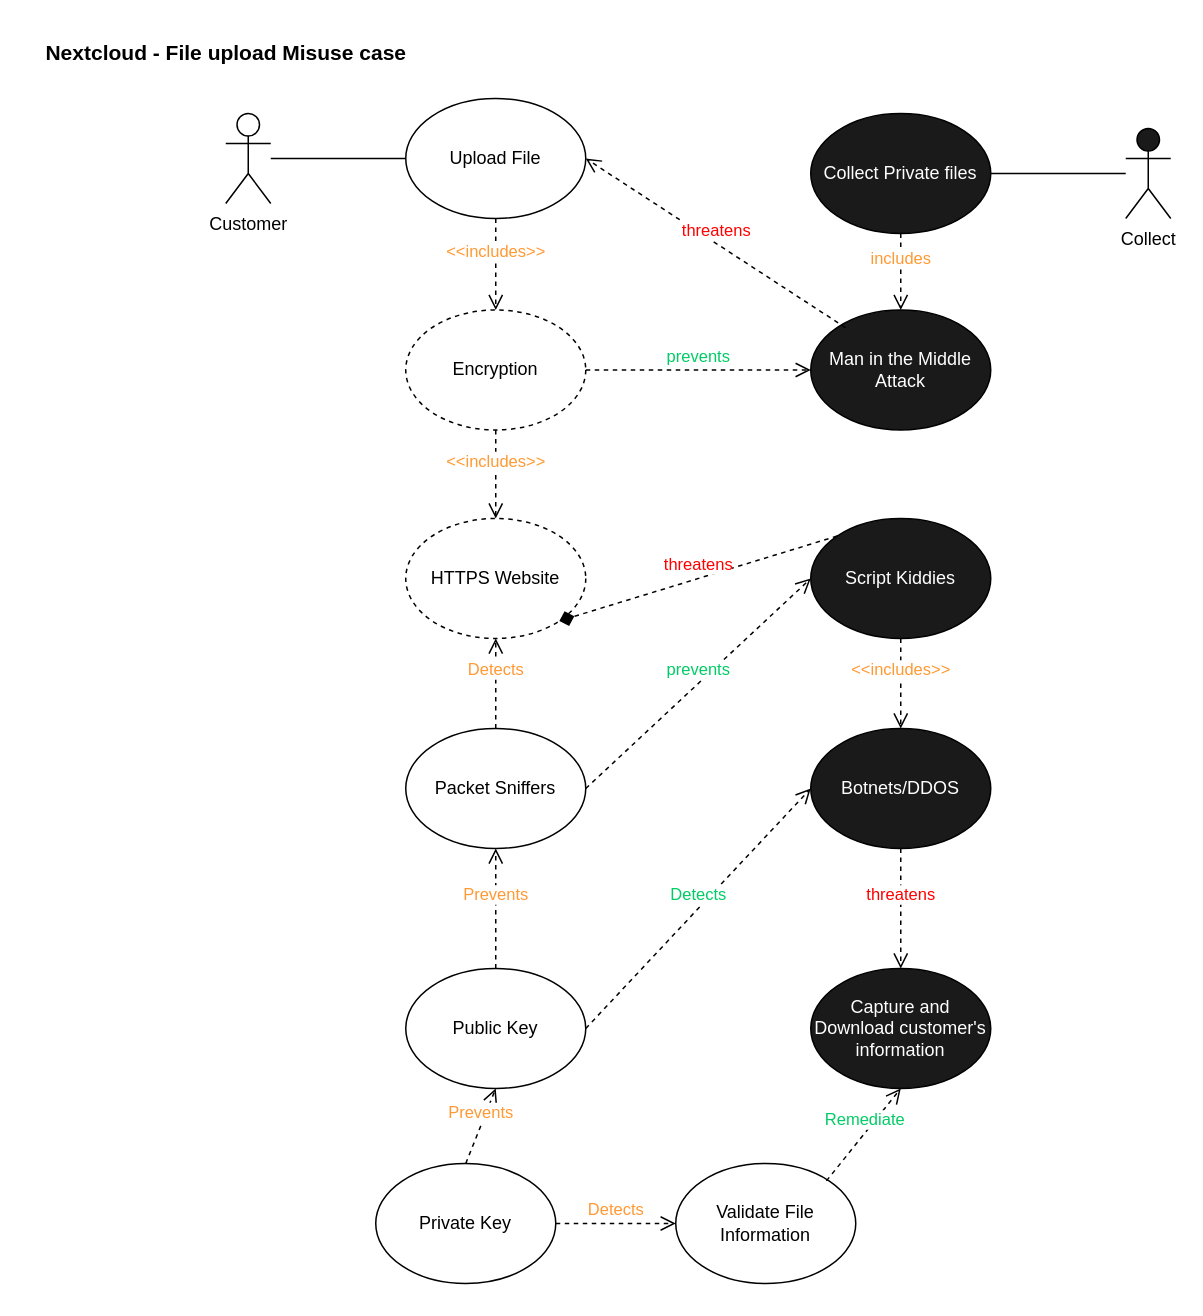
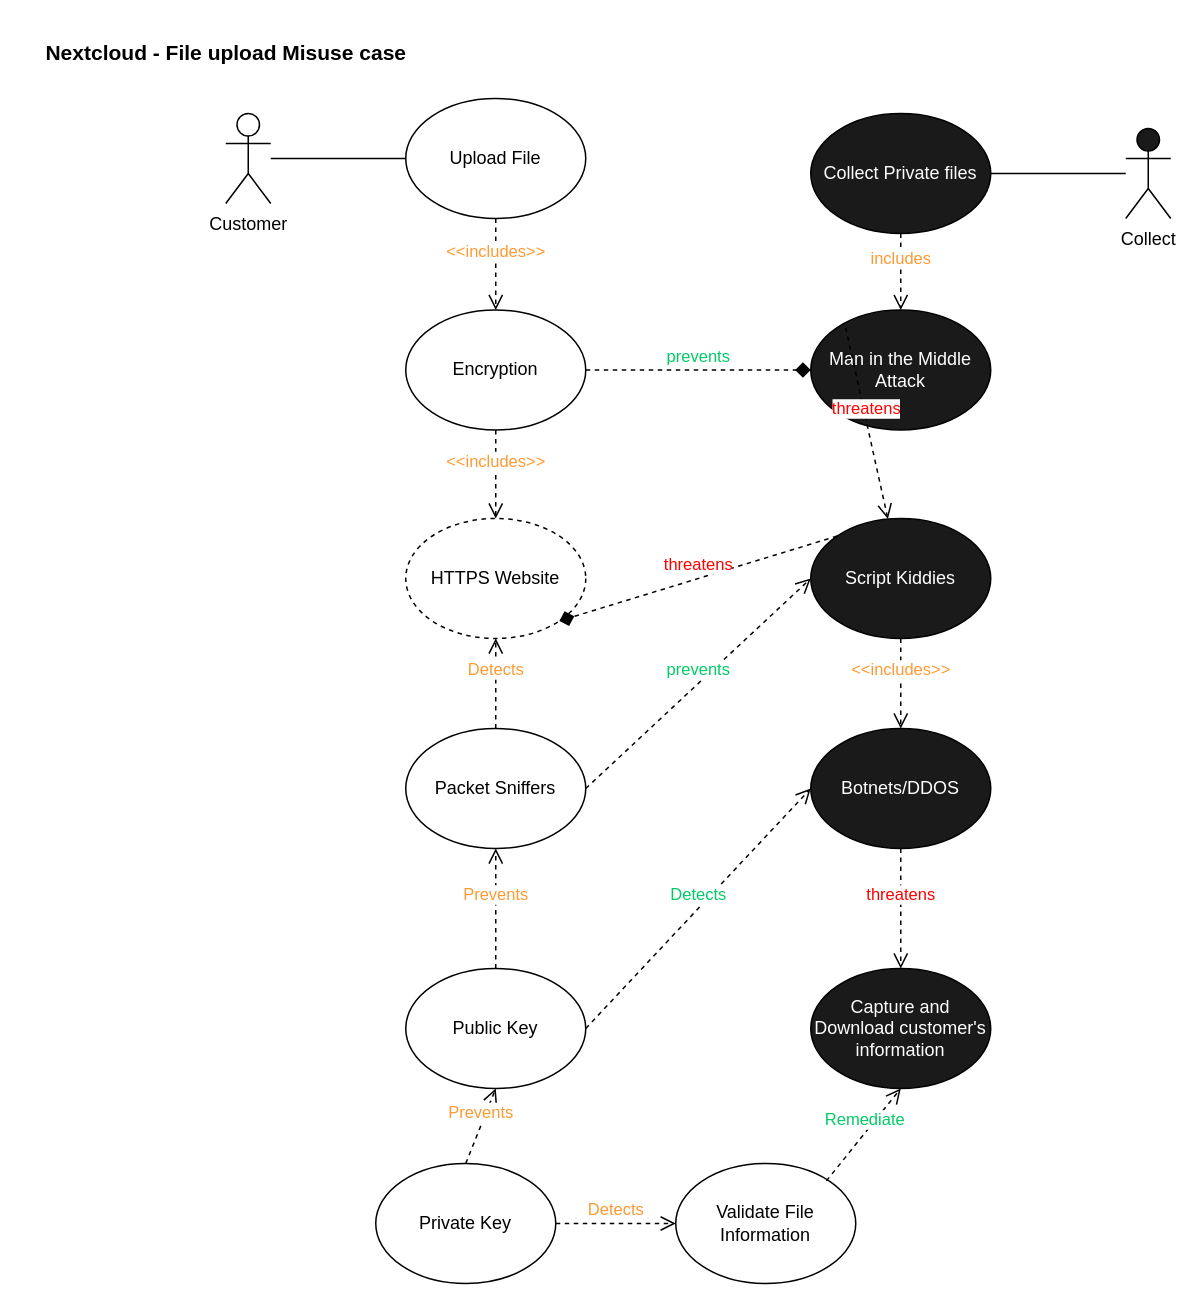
edge "Man in the Middle Attack" -> "Upload File": now "Man in the Middle Attack" -> "Script Kiddies"
node "Encryption": style dashed -> solid
edge "Encryption" -> "Man in the Middle Attack": arrowhead open -> diamond
